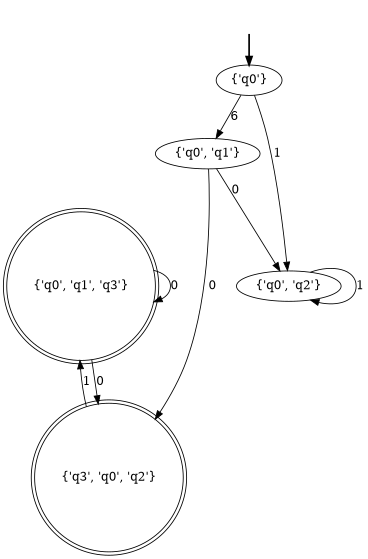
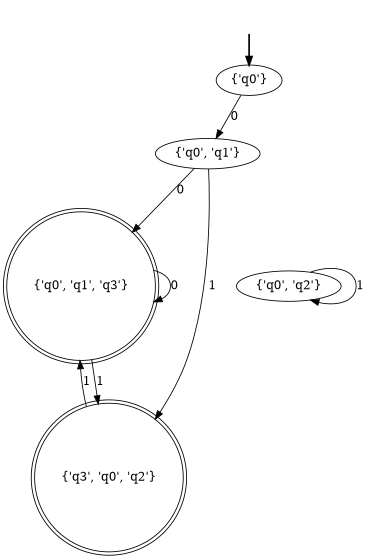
edge "{'q0'}" -> "{'q0', 'q1'}": label "6" -> "0"
edge "{'q0'}" -> "{'q0', 'q2'}": removed, label "1"
edge "{'q0', 'q1'}" -> "{'q0', 'q2'}": now "{'q0', 'q1'}" -> "{'q0', 'q1', 'q3'}"
edge "{'q0', 'q1'}" -> "{'q3', 'q0', 'q2'}": label "0" -> "1"
edge "{'q0', 'q1', 'q3'}" -> "{'q3', 'q0', 'q2'}": label "0" -> "1"
